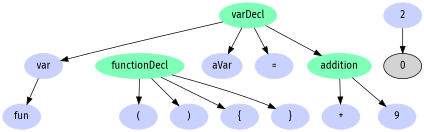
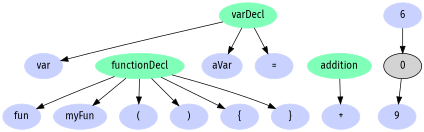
node "2": label "2" -> "6"
edge "varDecl" -> "addition": removed
edge "var" -> "fun": now "functionDecl" -> "fun"
edge "addition" -> "9": now "0" -> "9"
node "myFun": added
